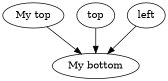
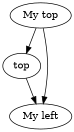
node "left": removed
edge "My top" -> "top": added
node "My bottom": label "My bottom" -> "My left"
